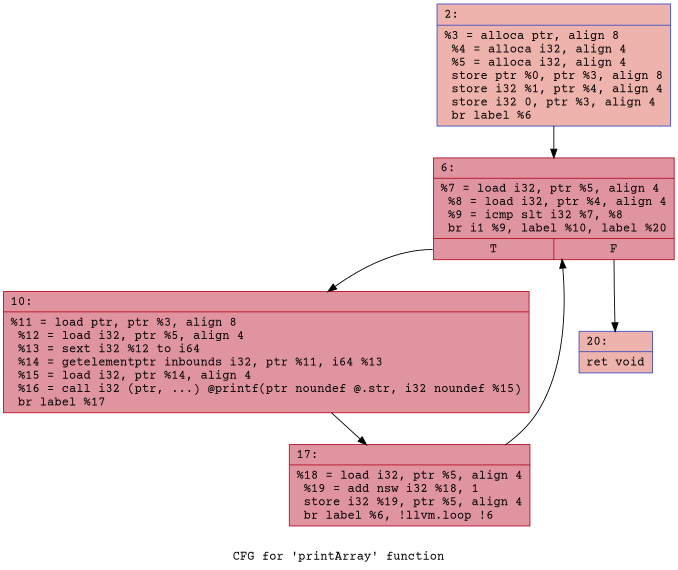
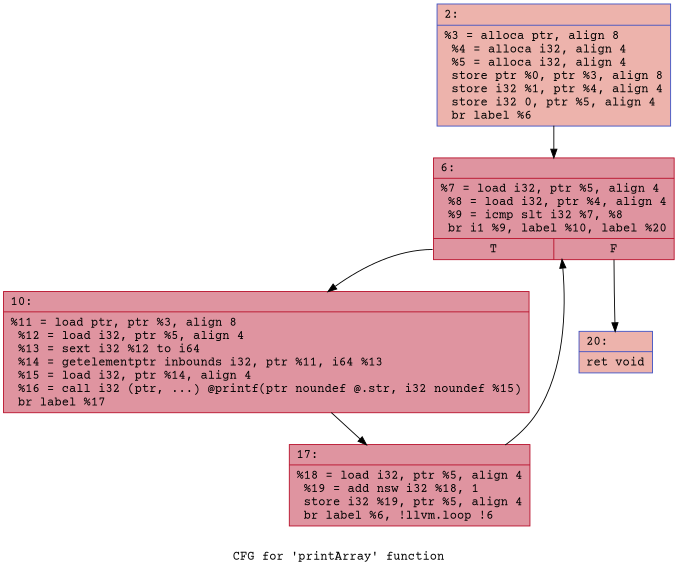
node "2:": text "store i32 0, ptr %3, align 4" -> "store i32 0, ptr %5, align 4"
